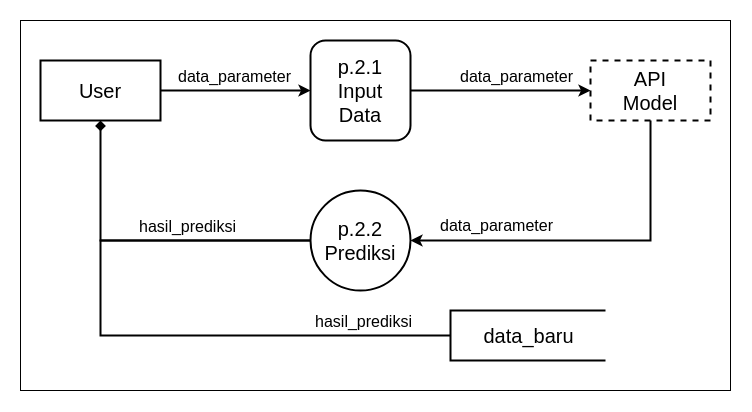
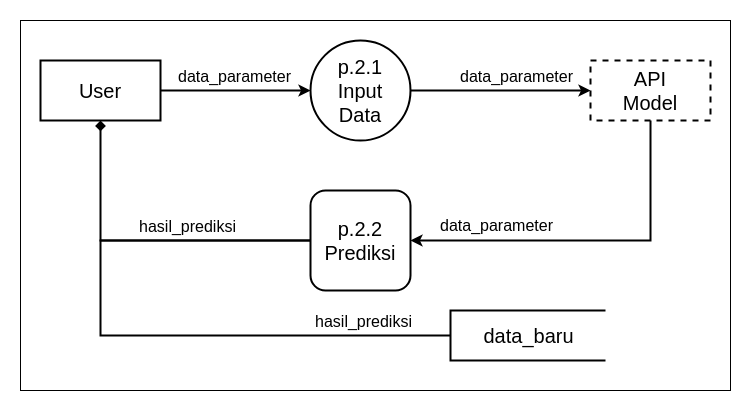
node "p.2.1 Input Data": shape rounded rectangle -> ellipse
node "p.2.2 Prediksi": shape ellipse -> rounded rectangle
